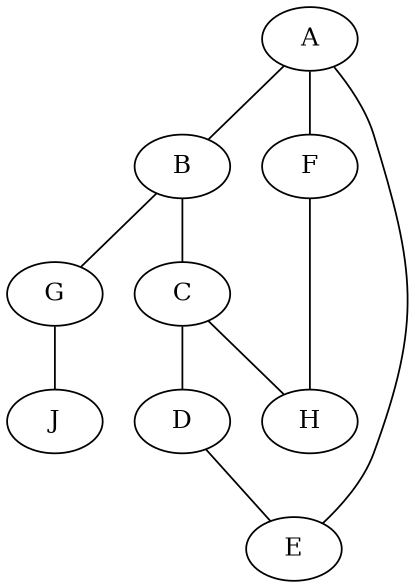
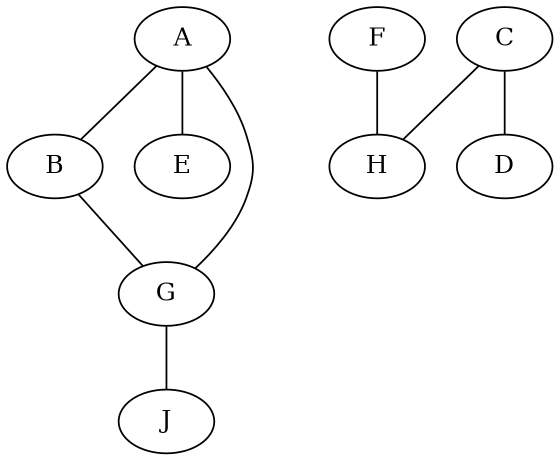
edge "A" -- "F": now "A" -- "G"
edge "B" -- "C": removed
edge "D" -- "E": removed
